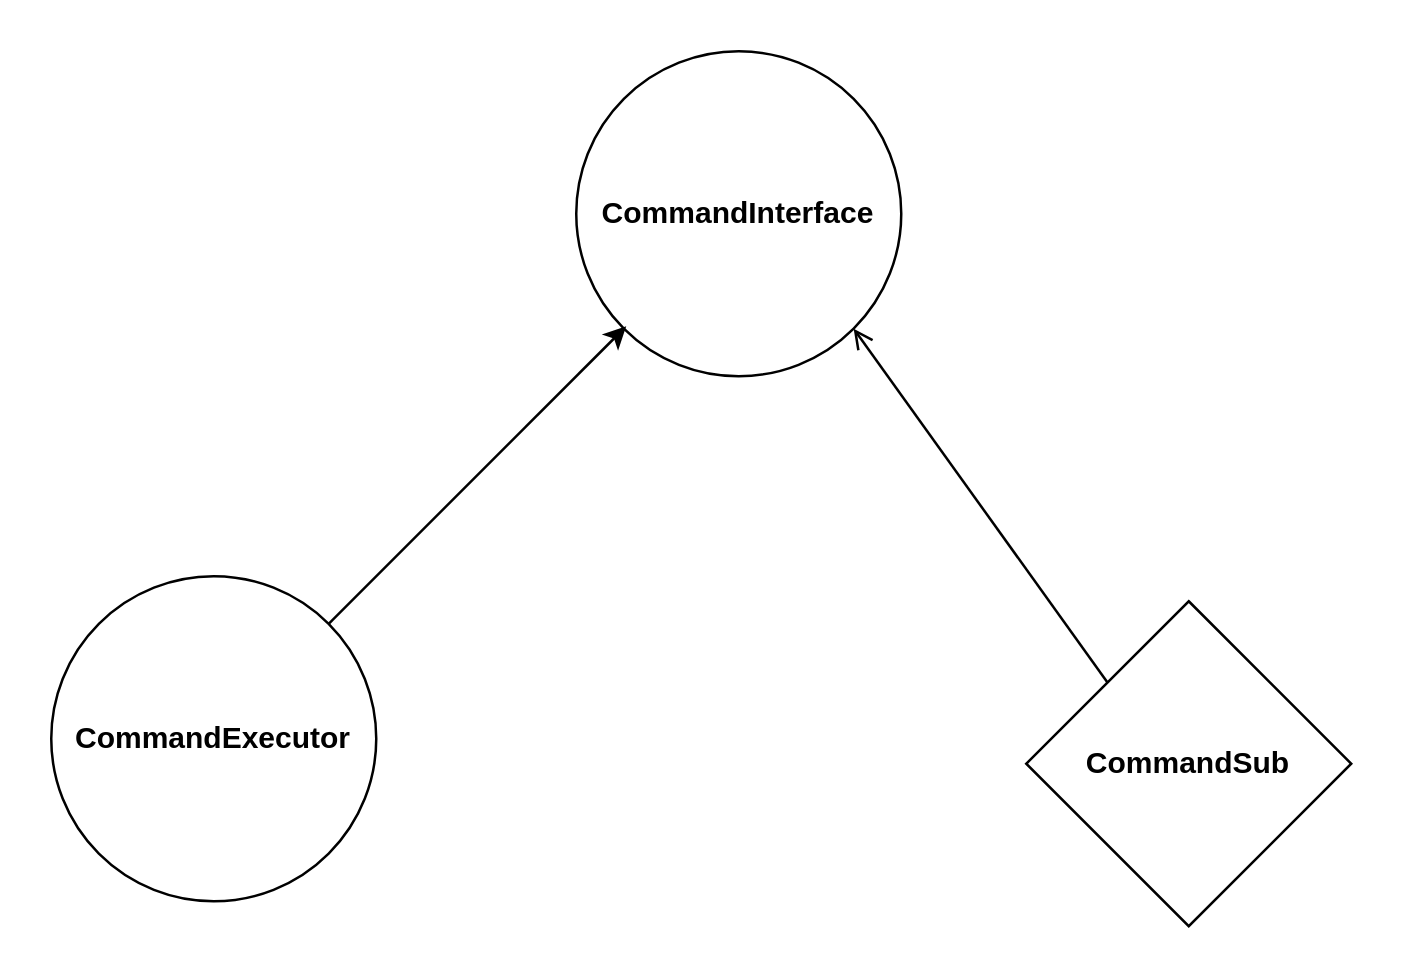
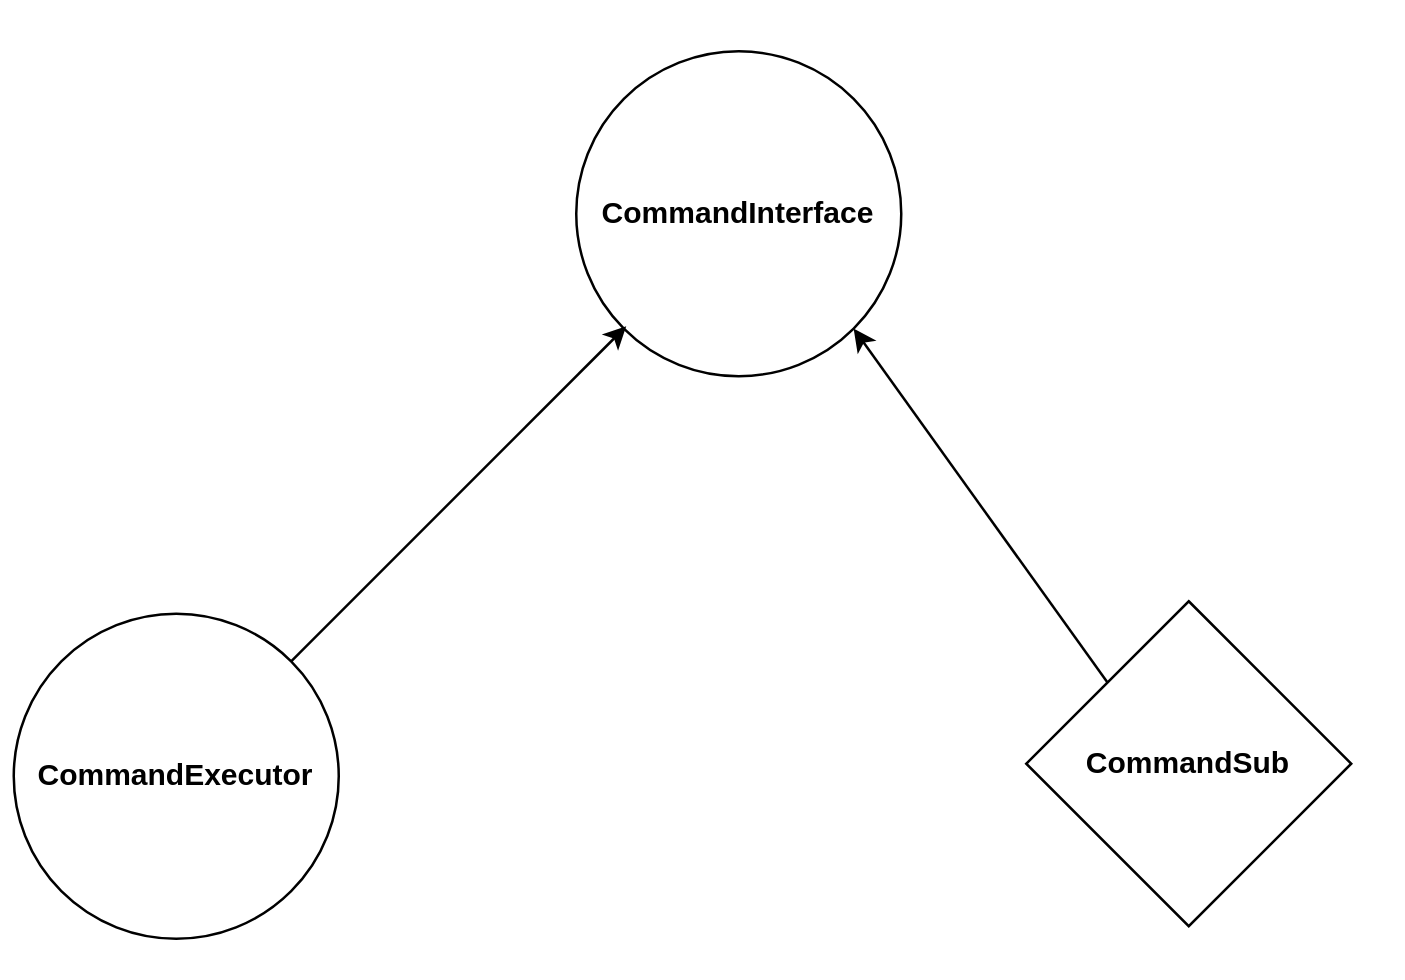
edge "CommandSub" -> "CommandInterface": arrowhead open -> classic
node "CommandExecutor": moved (214, 739) -> (176, 776)
